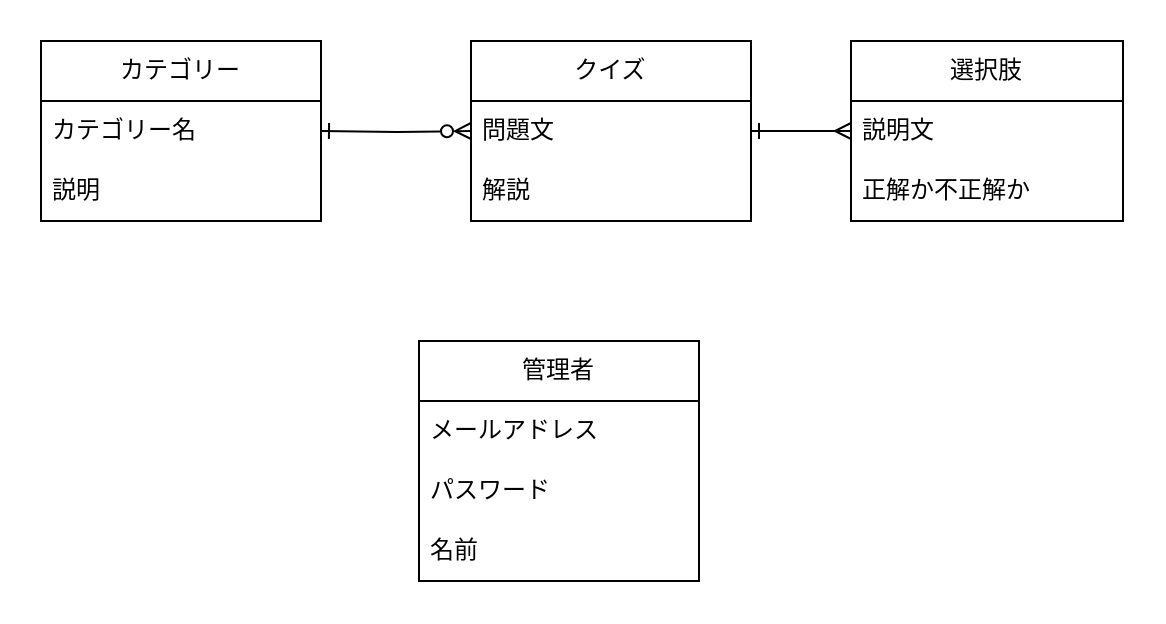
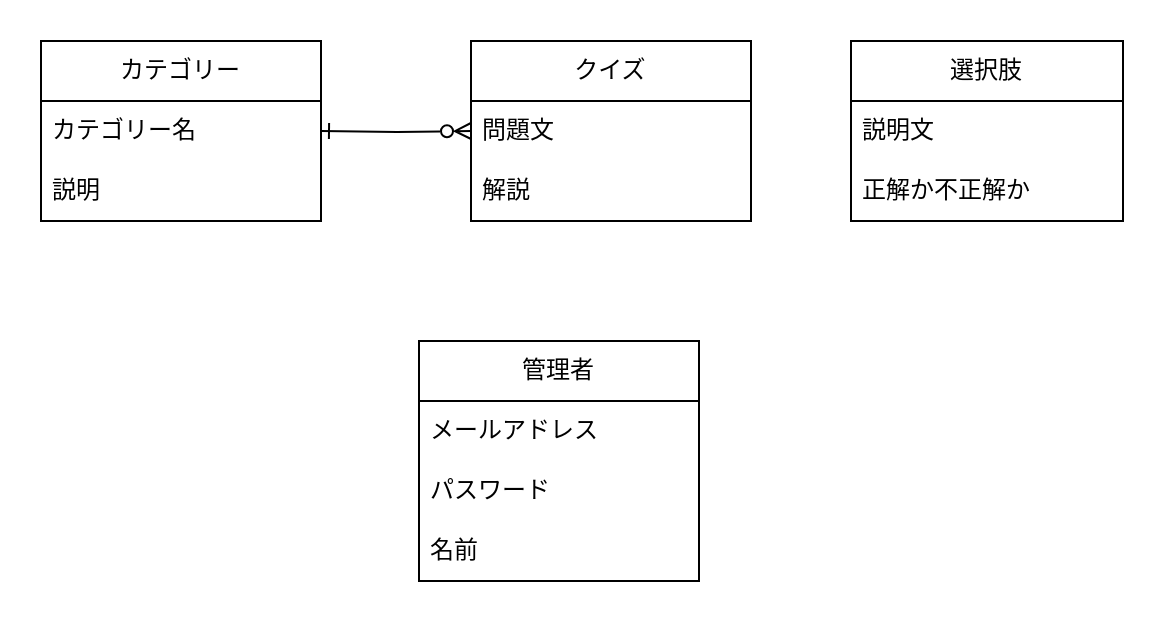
edge "クイズ" -- "説明文": removed
